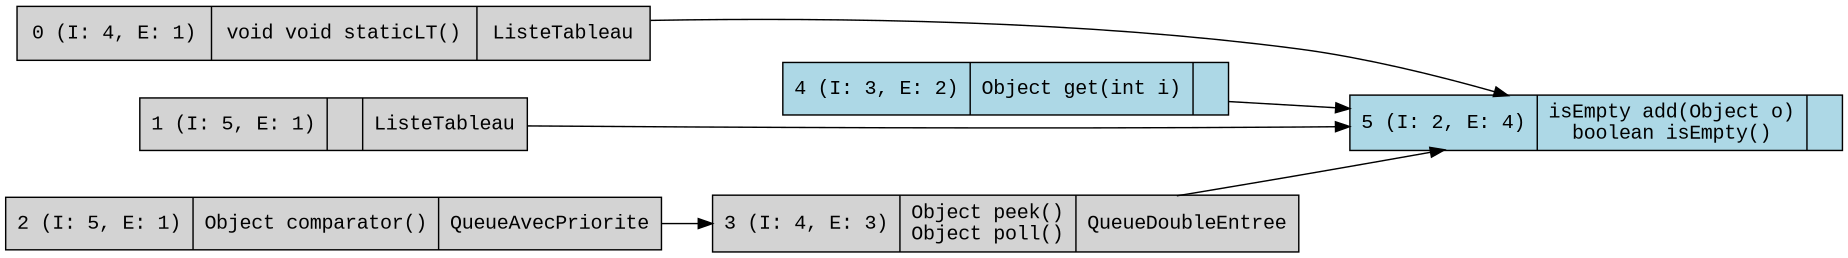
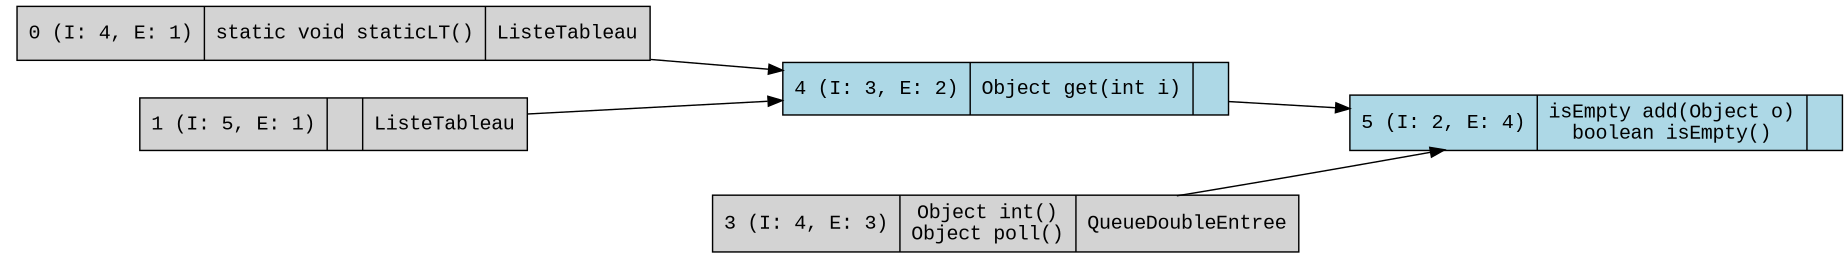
edge "0 (I: 4, E: 1)" -> "5 (I: 2, E: 4)": now "0 (I: 4, E: 1)" -> "4 (I: 3, E: 2)"
node "0 (I: 4, E: 1)": text "void void staticLT()" -> "static void staticLT()"
edge "1 (I: 5, E: 1)" -> "5 (I: 2, E: 4)": now "1 (I: 5, E: 1)" -> "4 (I: 3, E: 2)"
node "3 (I: 4, E: 3)": text "Object peek()" -> "Object int()"
node "2 (I: 5, E: 1)": removed
